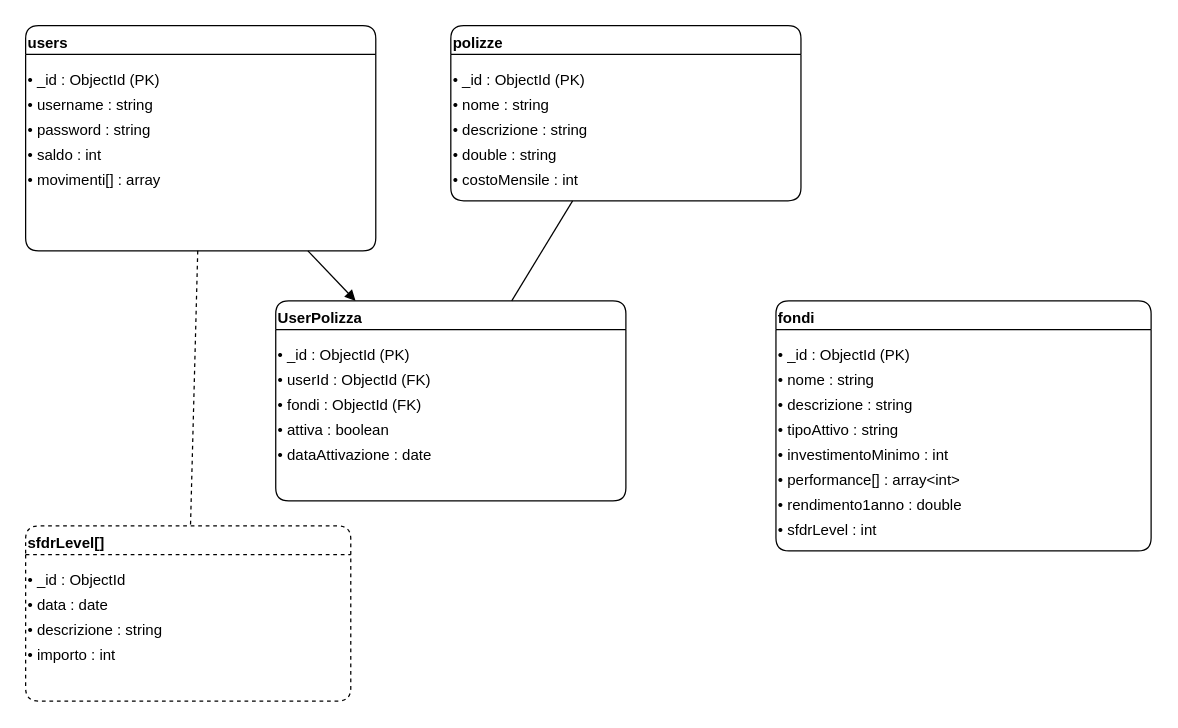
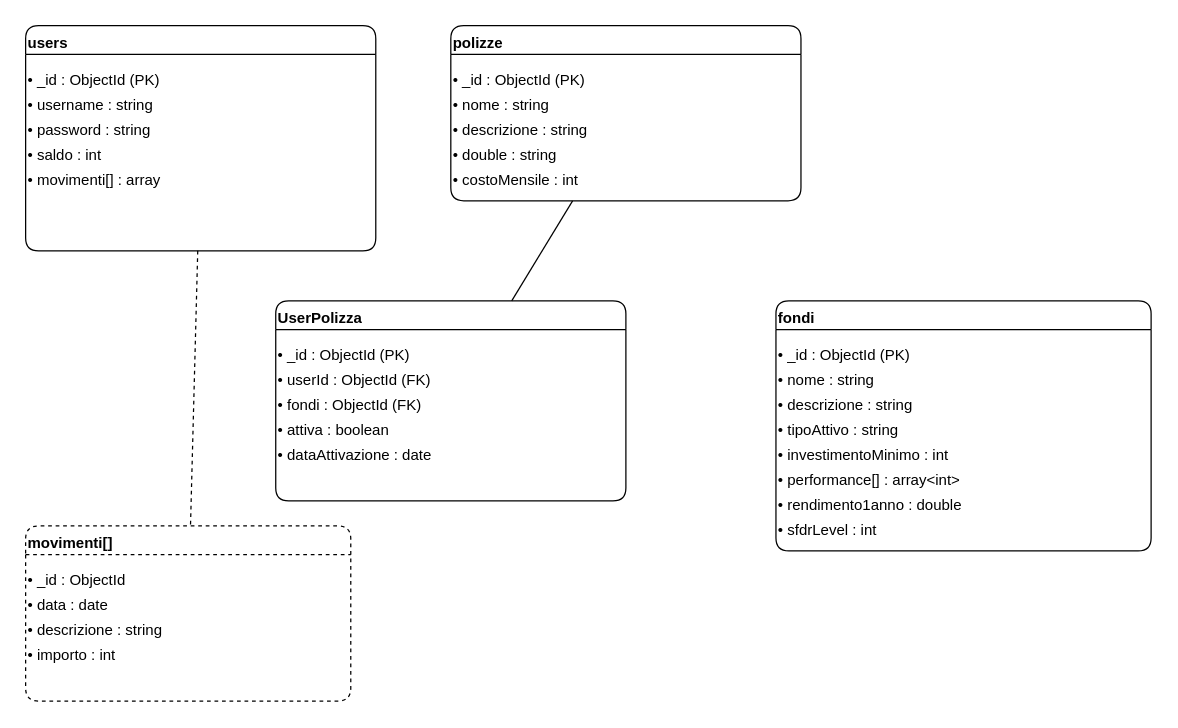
edge "users" -> "UserPolizza": removed
node "sfdrLevel[]": label "sfdrLevel[]" -> "movimenti[]"
